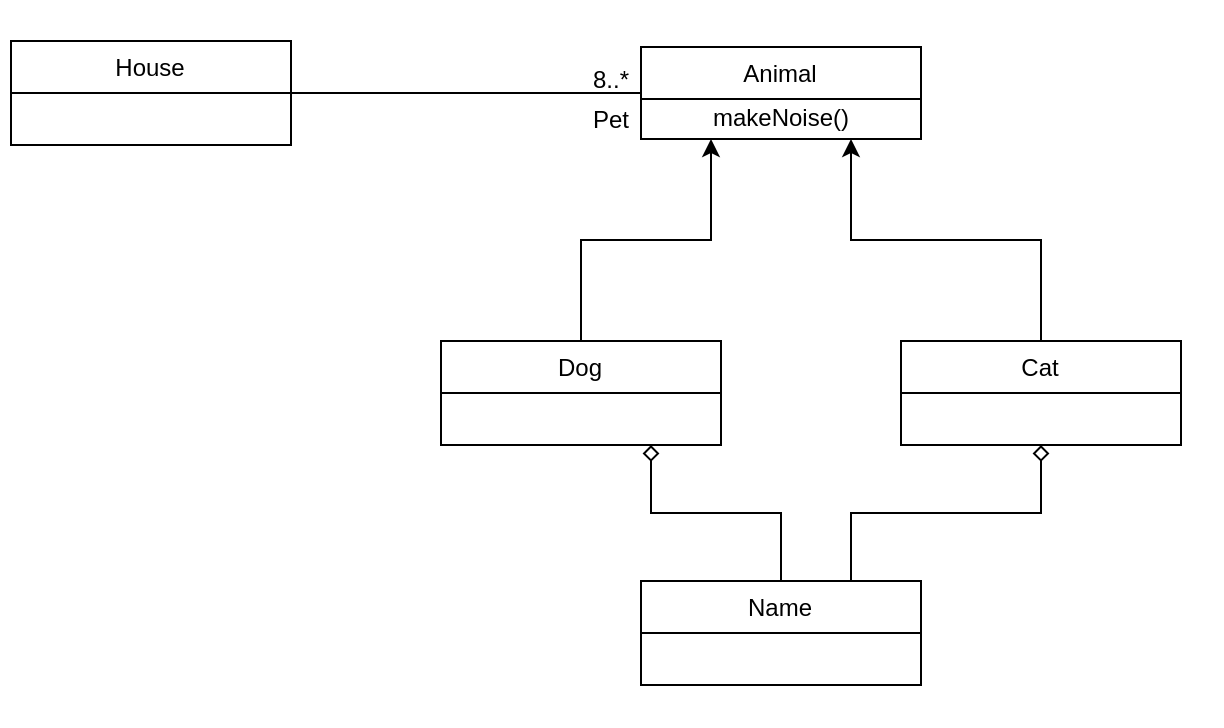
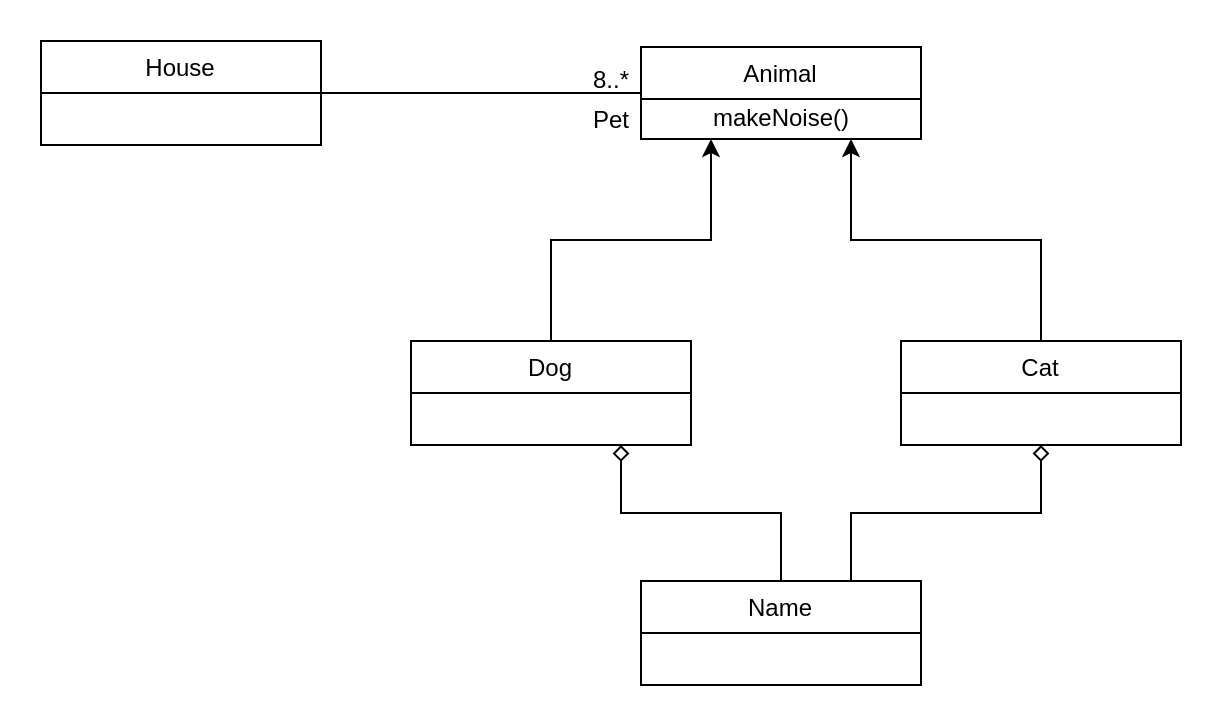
node "House": moved (151, 93) -> (181, 93)
node "Dog": moved (581, 393) -> (551, 393)
